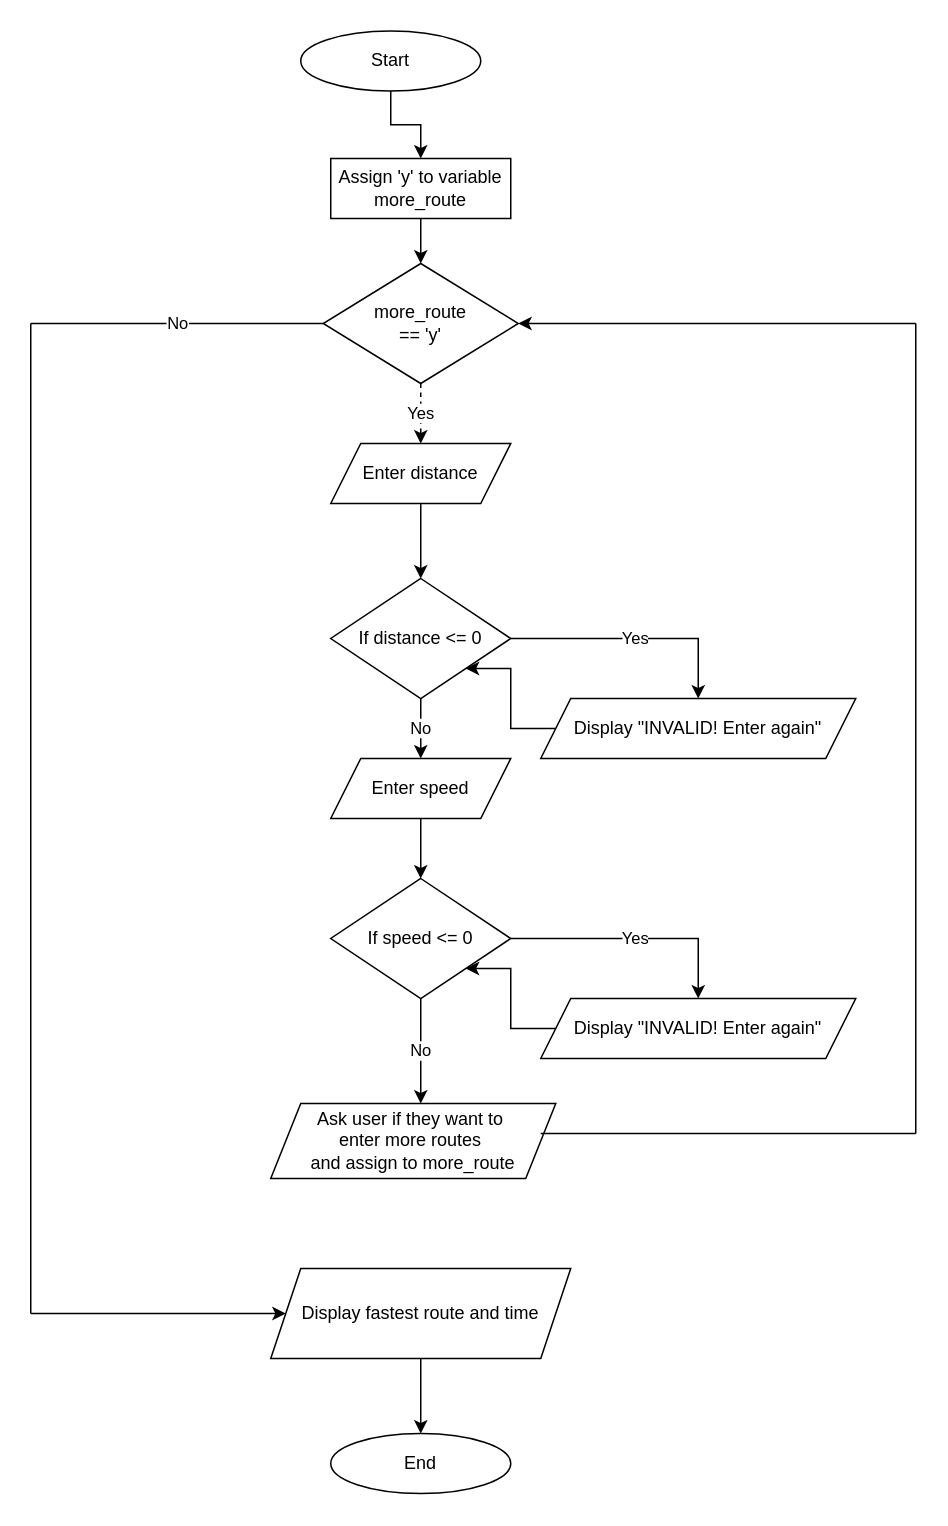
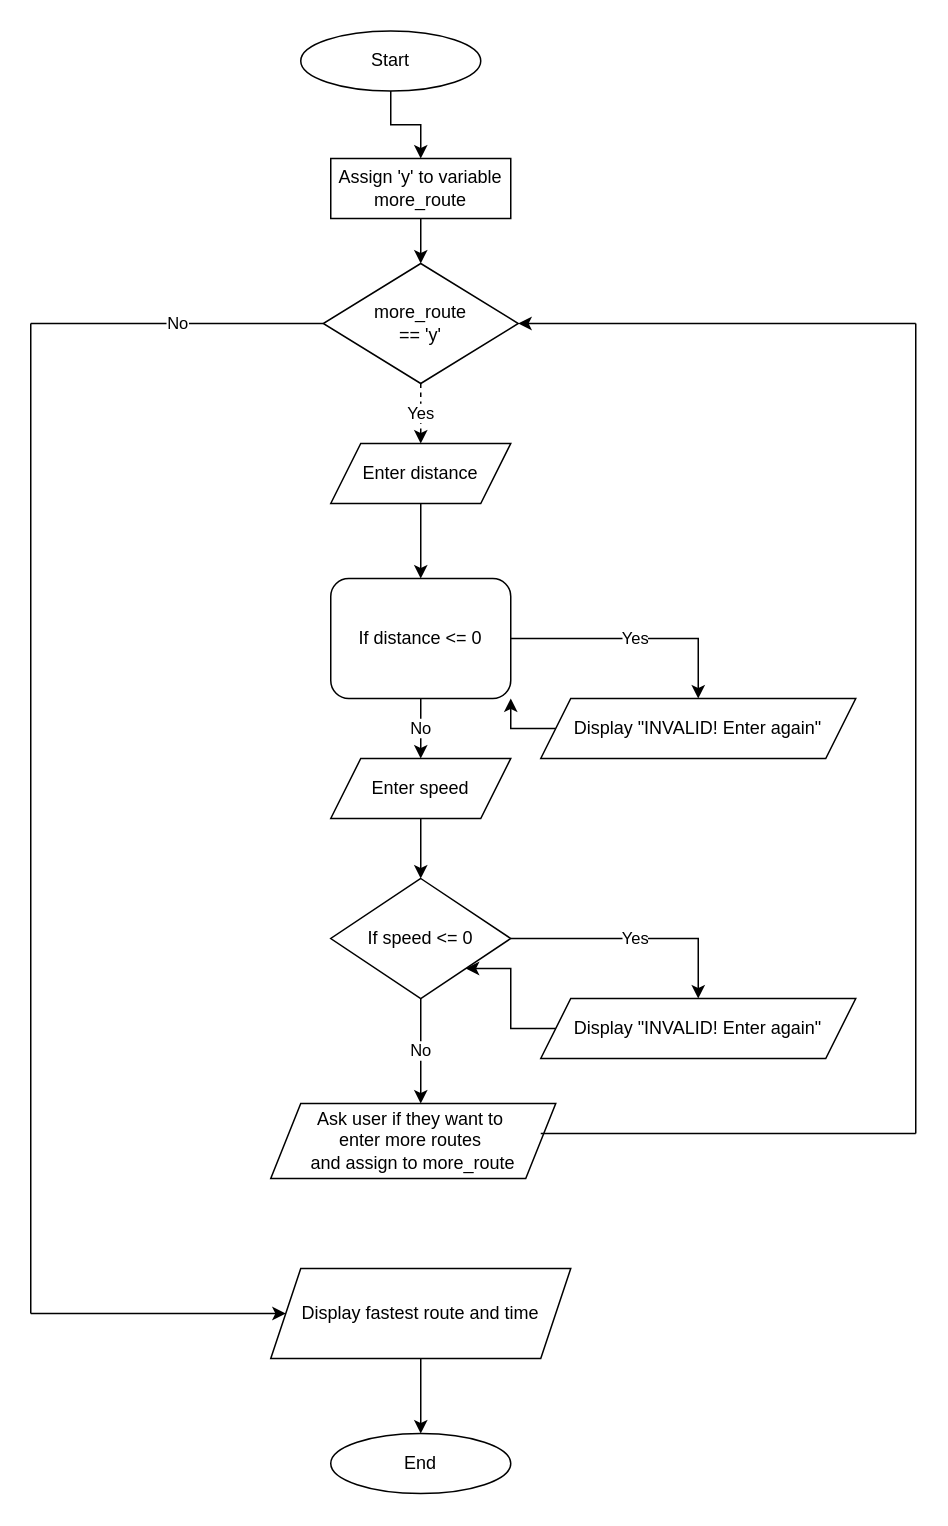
node "If distance <= 0": shape diamond -> rounded rectangle
